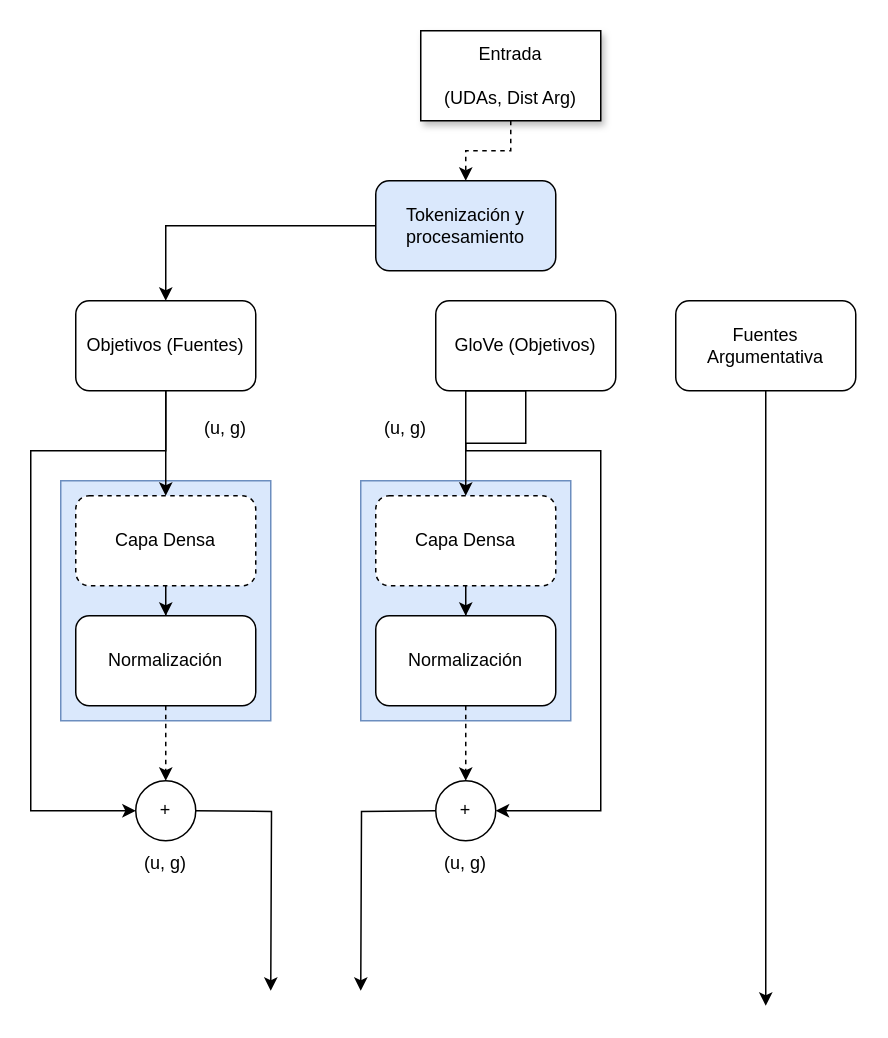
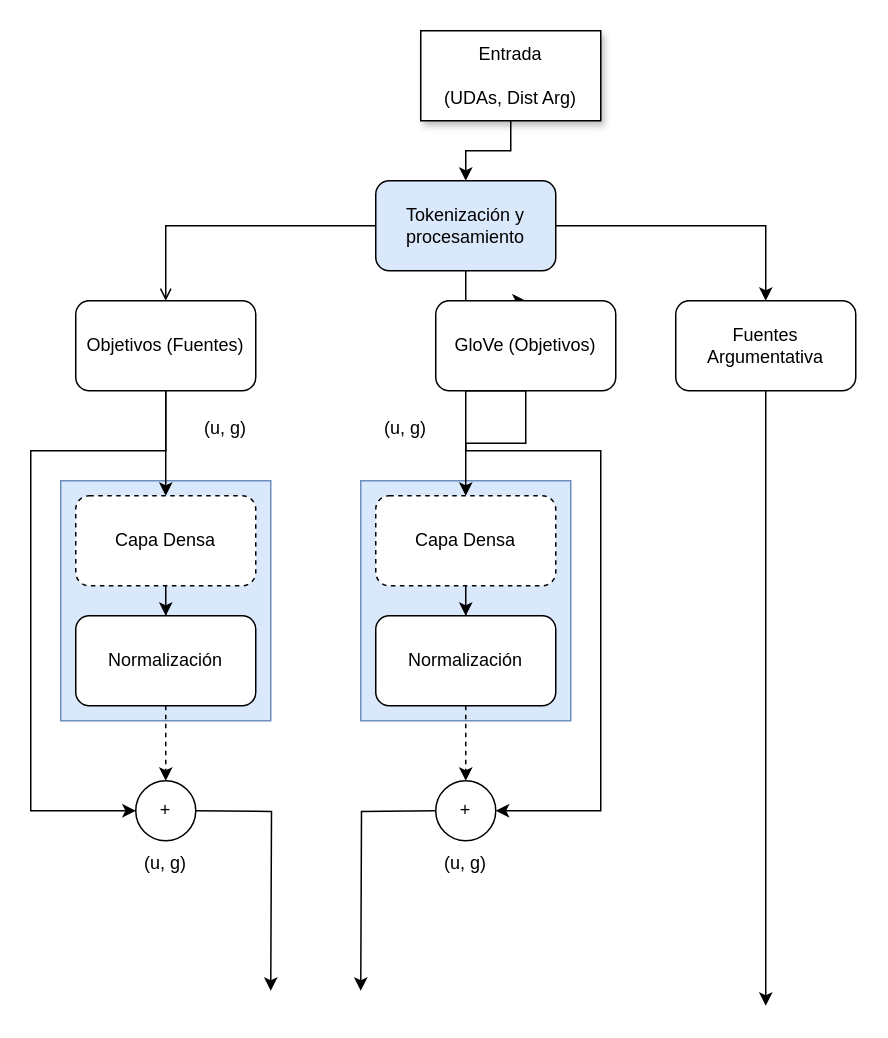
edge "Entrada (UDAs, Dist Arg)" -> "Tokenización y procesamiento": style dashed -> solid
edge "Tokenización y procesamiento" -> "Fuentes Argumentativa": added
edge "Tokenización y procesamiento" -> "GloVe (Objetivos)": added
edge "Tokenización y procesamiento" -> "Objetivos (Fuentes)": arrowhead classic -> open
